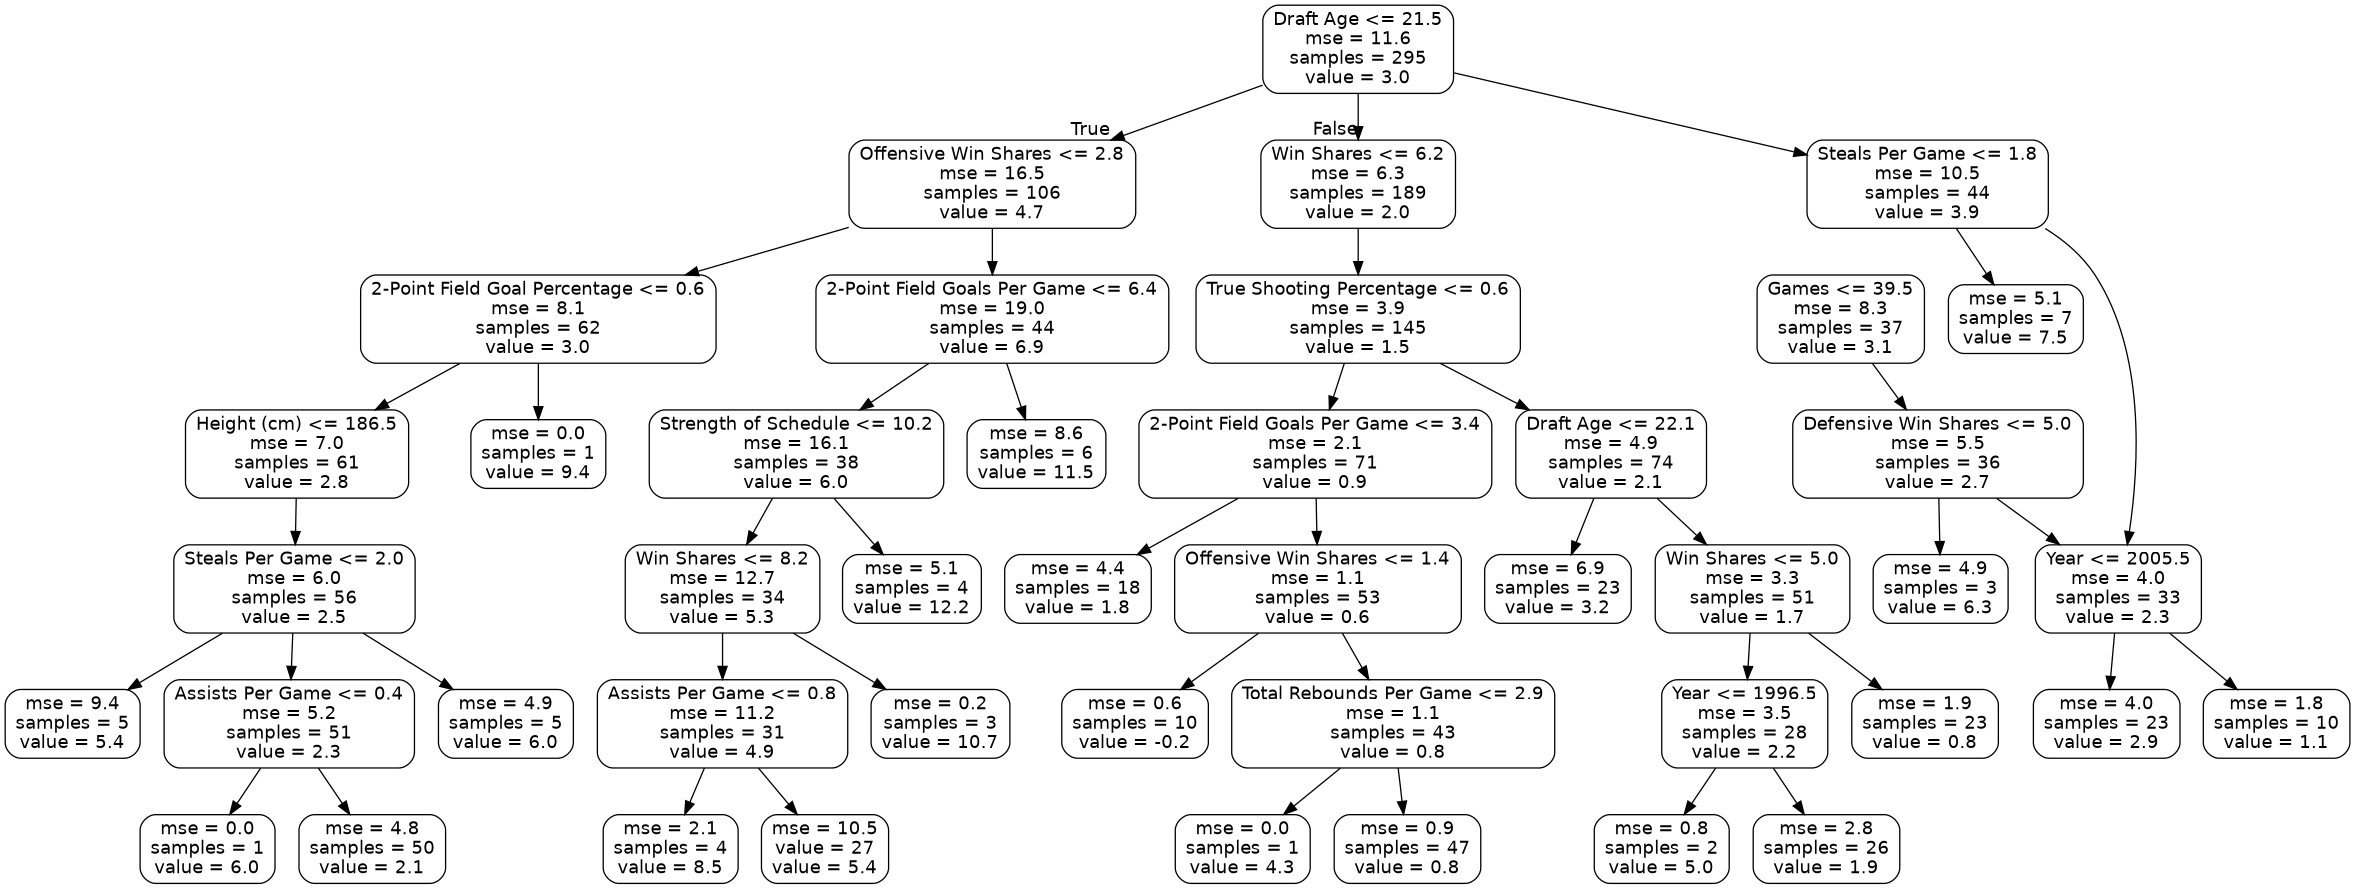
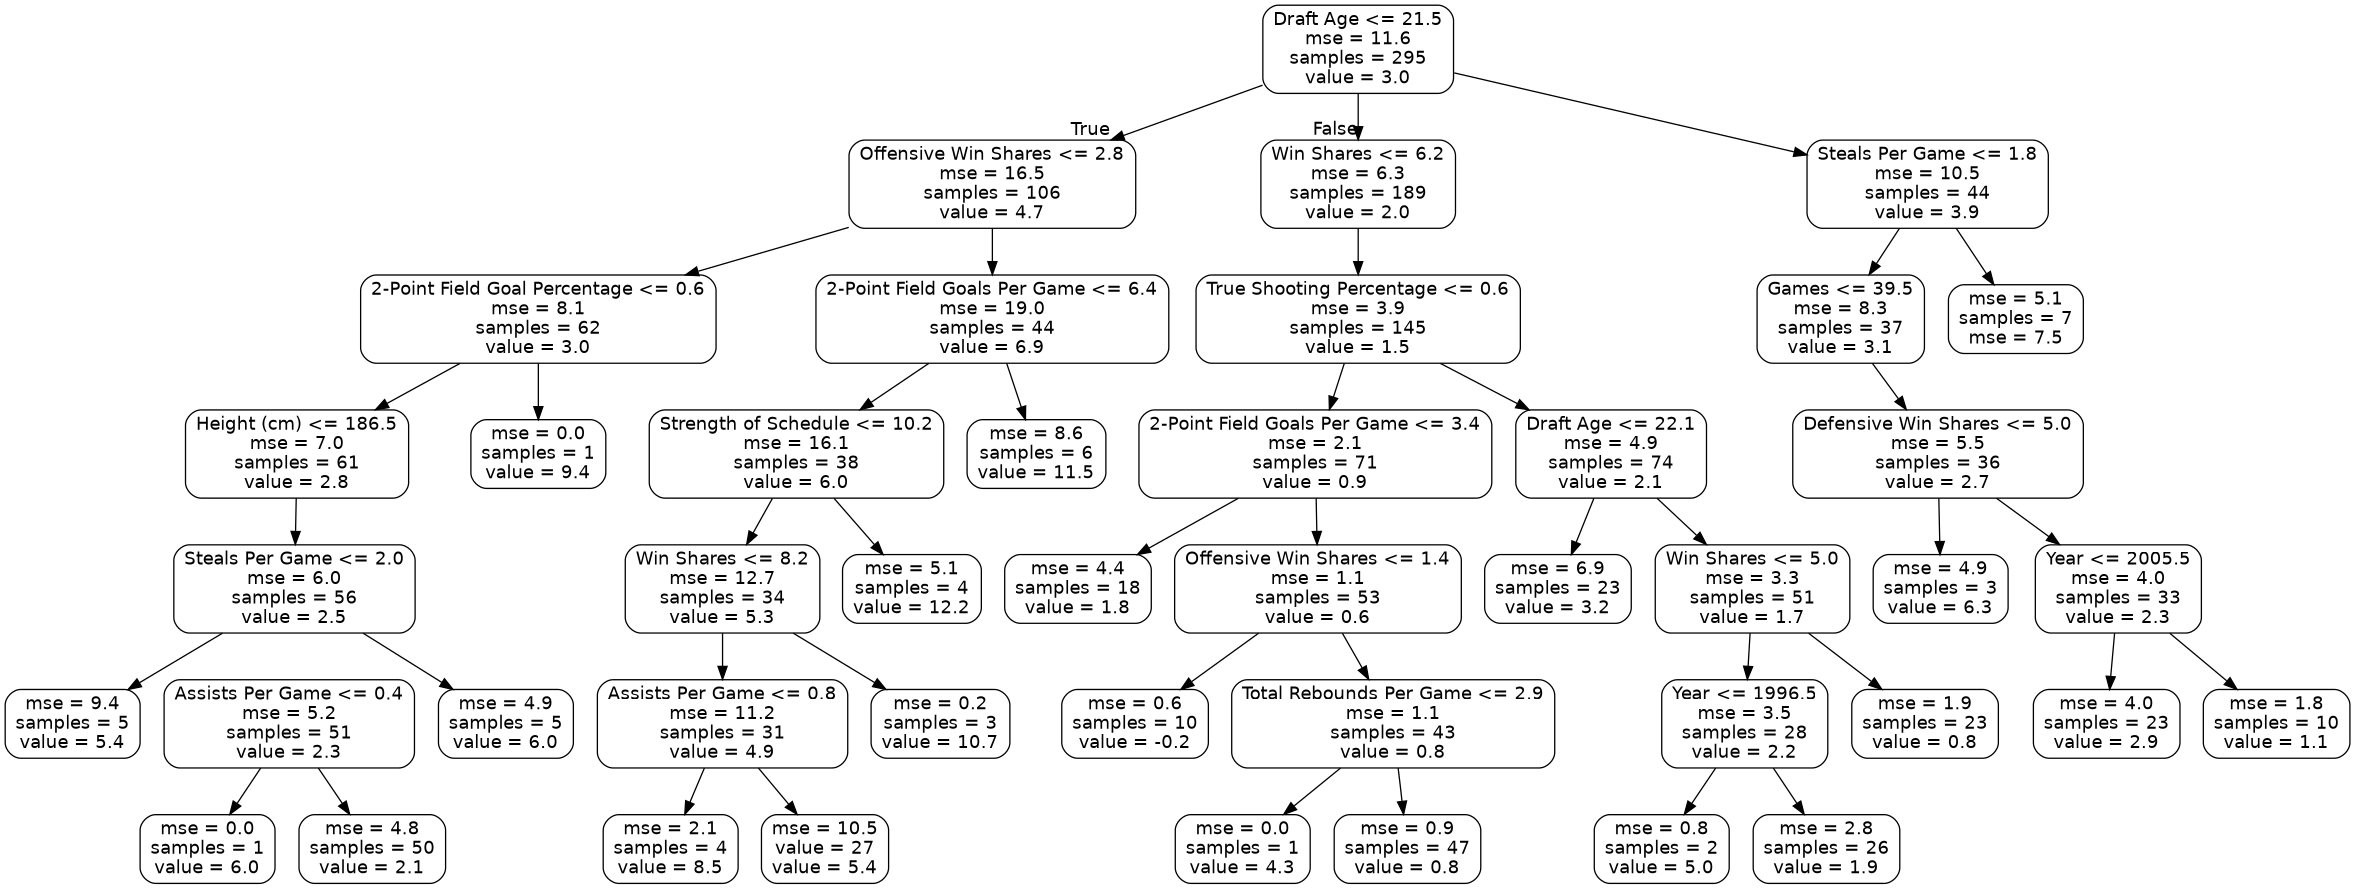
node "mse = 5.1 samples = 7 value = 7.5": label "mse = 5.1 samples = 7 value = 7.5" -> "mse = 5.1 samples = 7 mse = 7.5"
edge "Steals Per Game <= 1.8 mse = 10.5 samples = 44 value = 3.9" -> "Year <= 2005.5 mse = 4.0 samples = 33 value = 2.3": now "Steals Per Game <= 1.8 mse = 10.5 samples = 44 value = 3.9" -> "Games <= 39.5 mse = 8.3 samples = 37 value = 3.1"
edge "Steals Per Game <= 2.0 mse = 6.0 samples = 56 value = 2.5" -> "Assists Per Game <= 0.4 mse = 5.2 samples = 51 value = 2.3": removed
